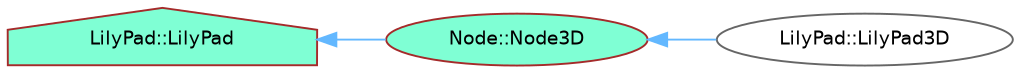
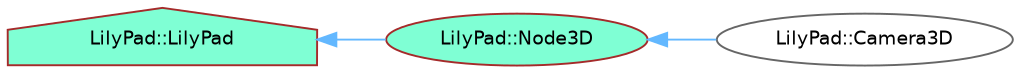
node "Node::Node3D": label "Node::Node3D" -> "LilyPad::Node3D"
node "LilyPad::LilyPad3D": label "LilyPad::LilyPad3D" -> "LilyPad::Camera3D"
